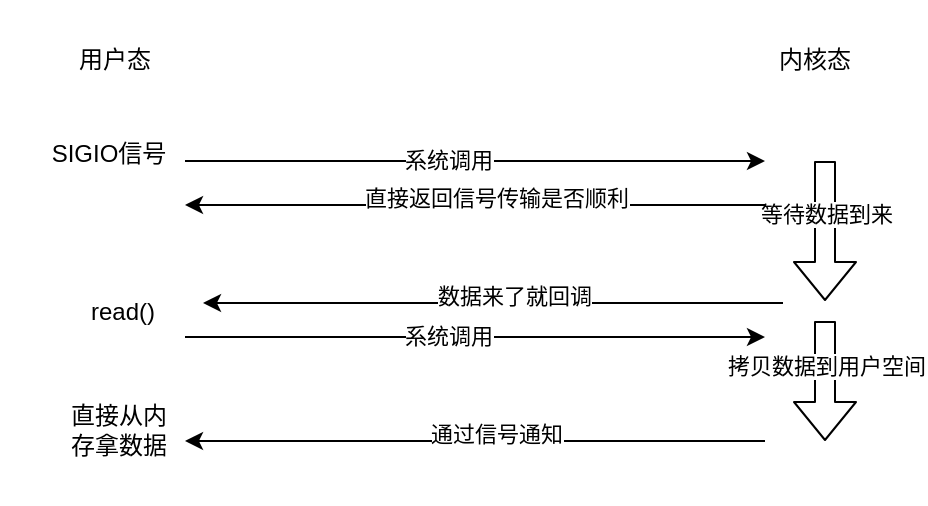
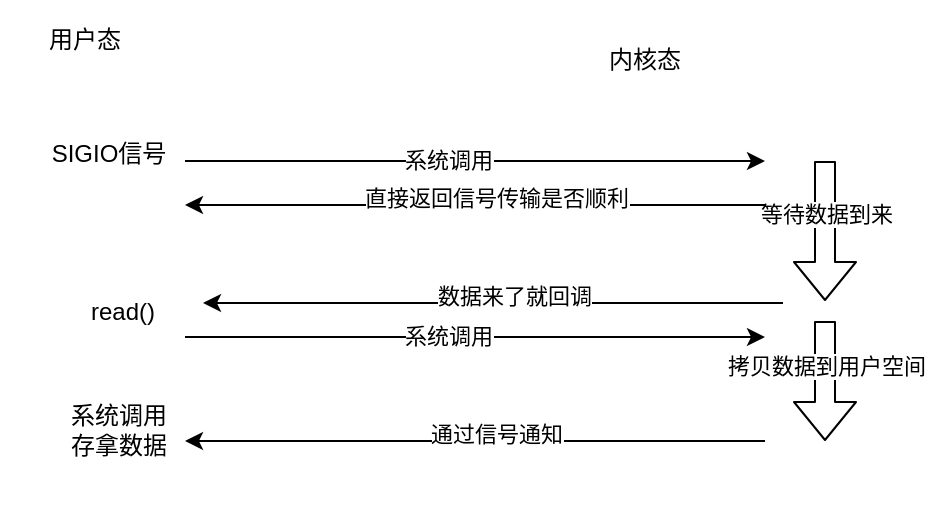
node "用户态": moved (115, 61) -> (85, 41)
node "内核态": moved (815, 61) -> (645, 61)
node "直接从内 存拿数据": label "直接从内 存拿数据" -> "系统调用 存拿数据"
